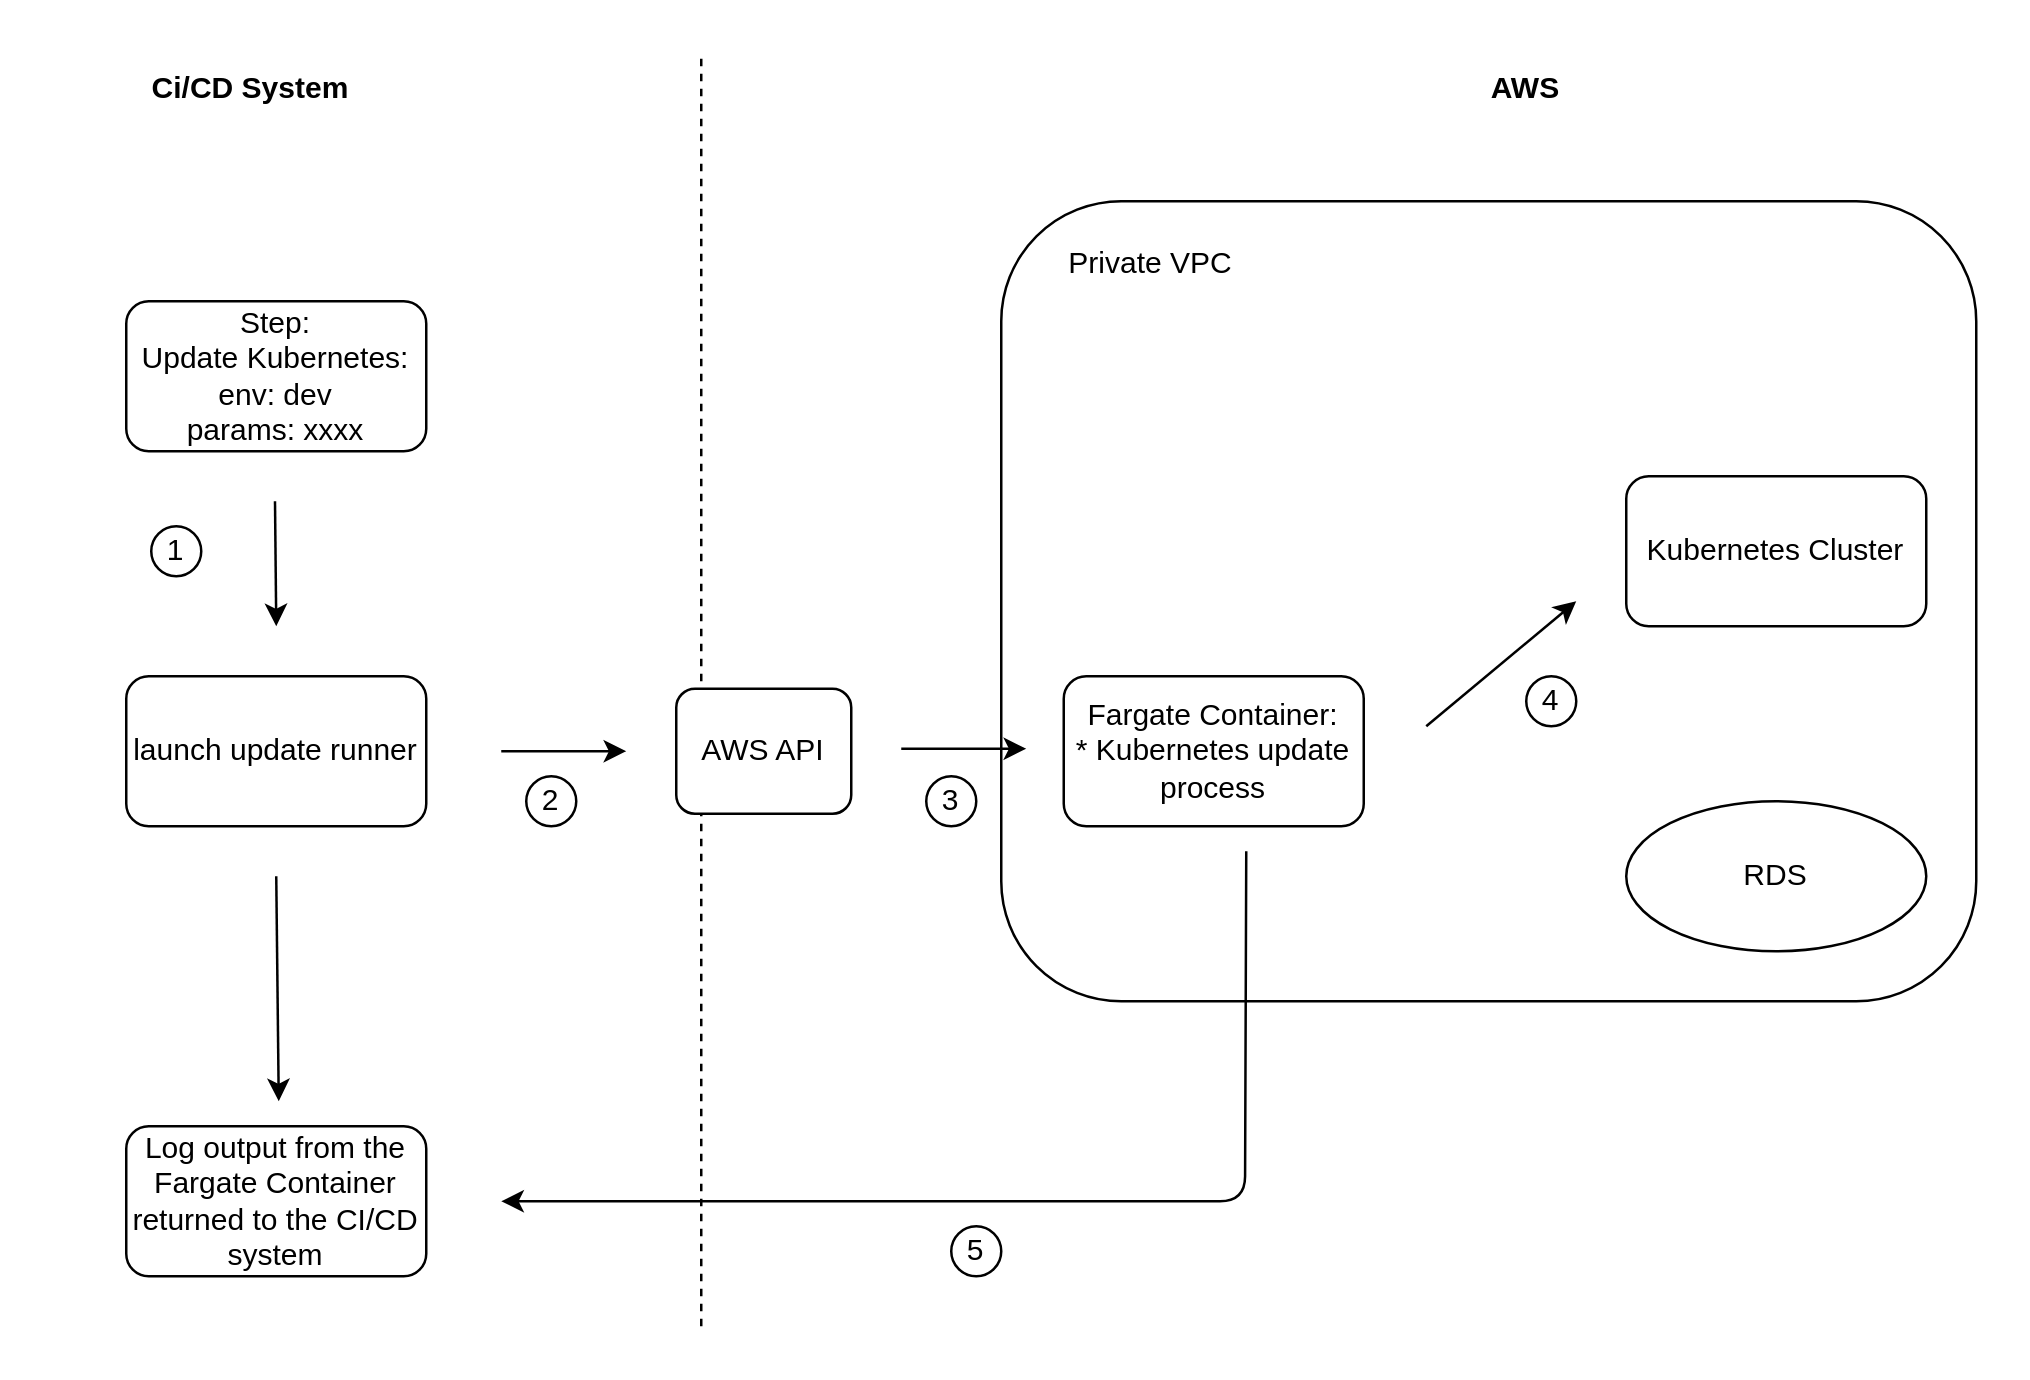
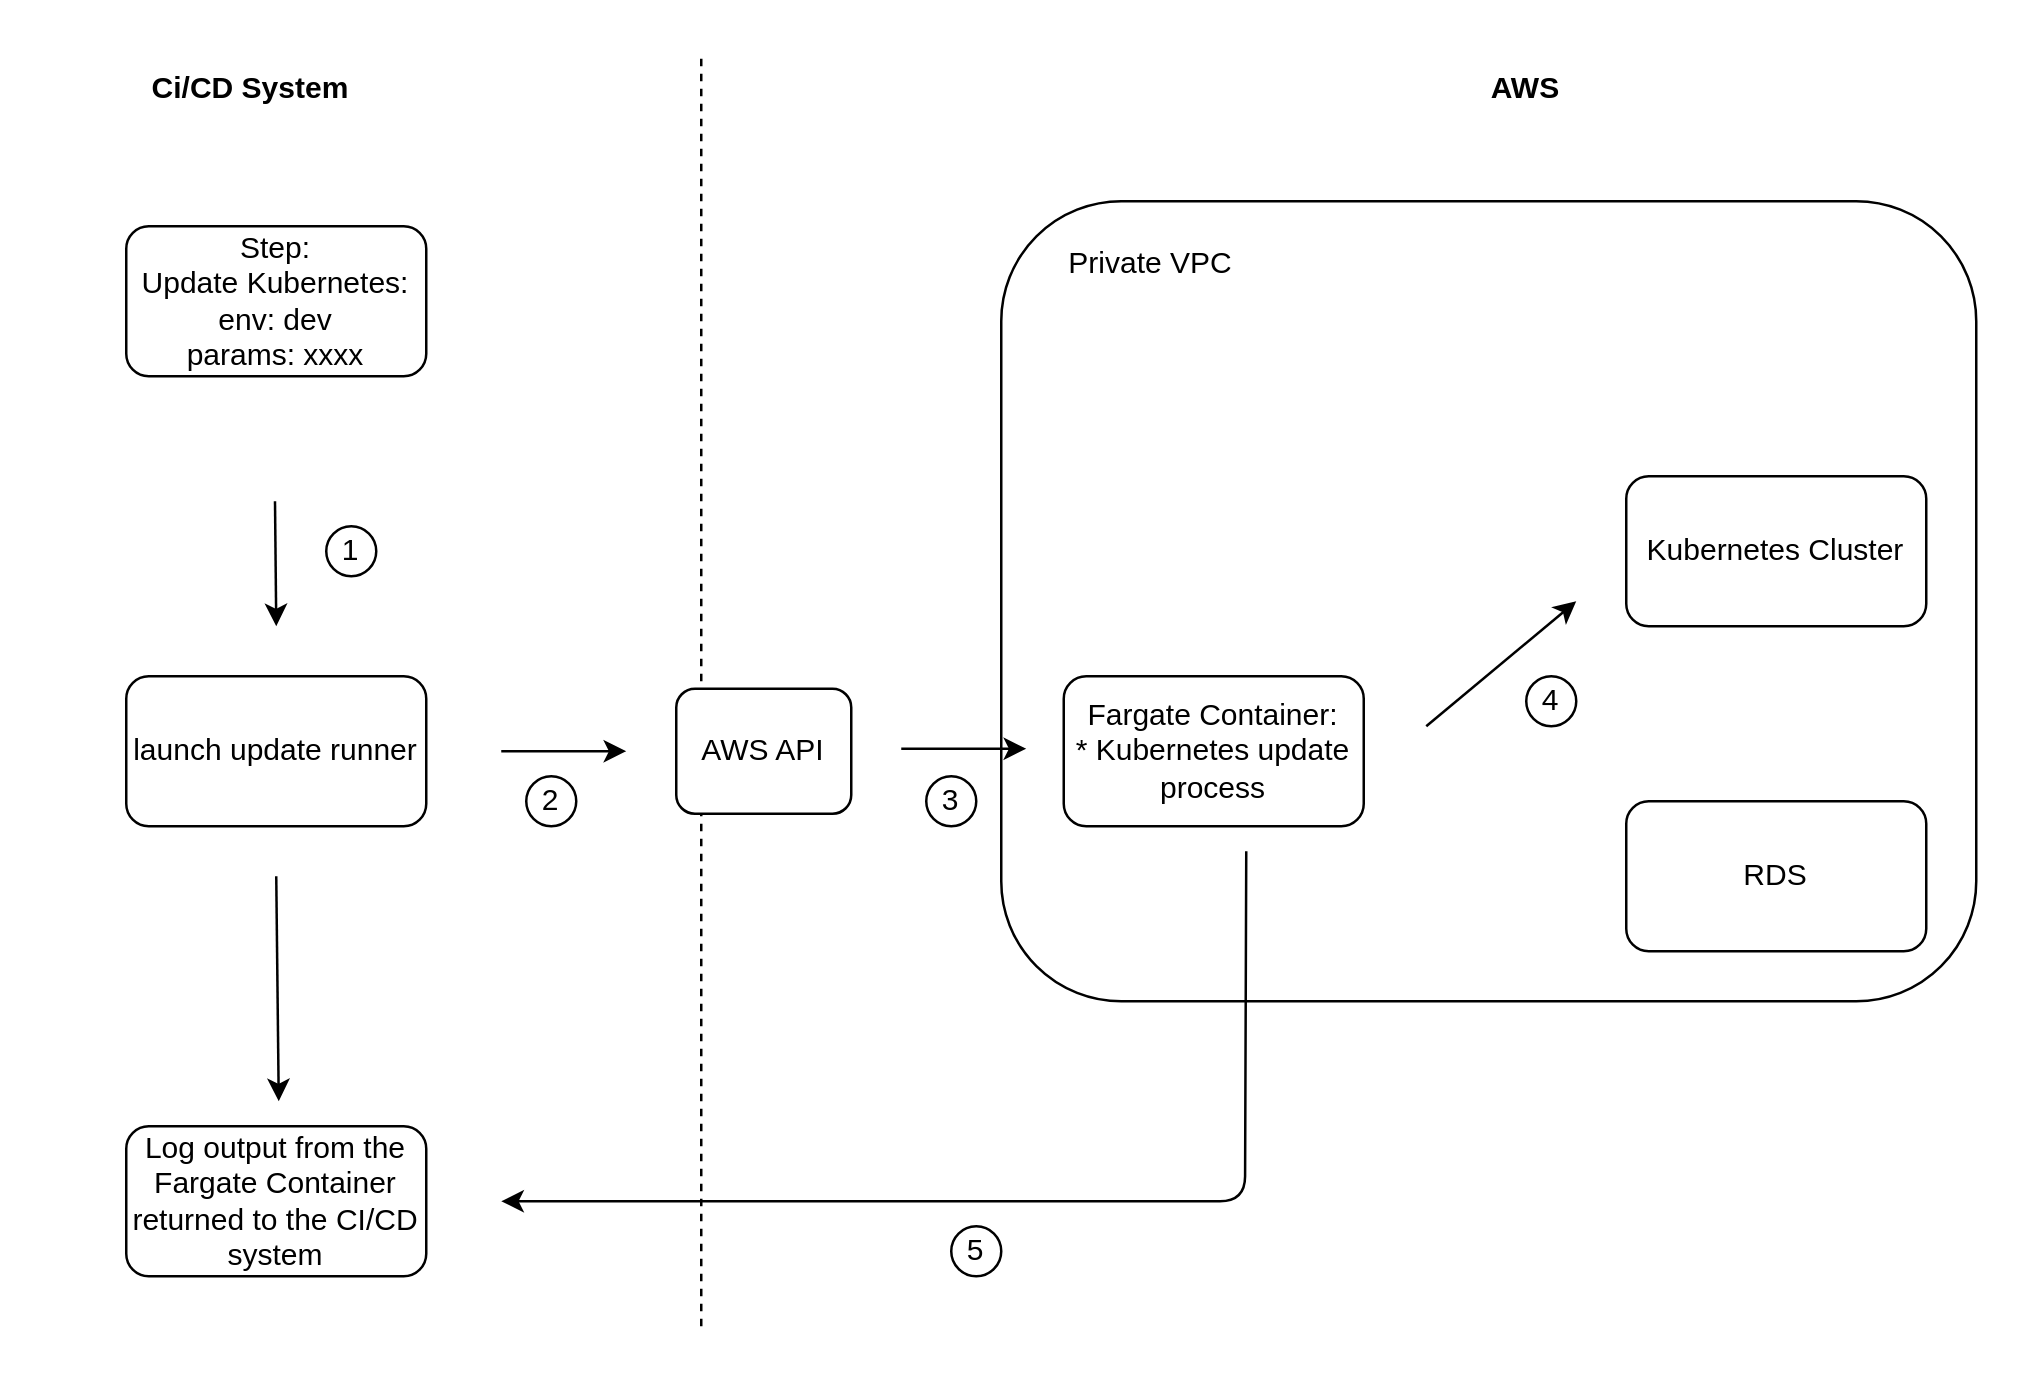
node "Step: Update Kubernetes: env: dev params: xxxx": moved (276, 376) -> (276, 301)
node "1": moved (176, 551) -> (351, 551)
node "RDS": shape ellipse -> rounded rectangle
